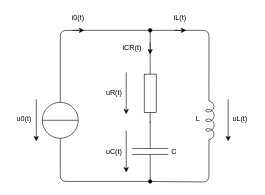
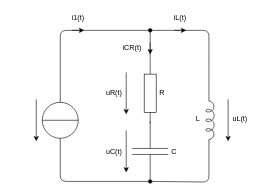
node "i0(t)": label "i0(t)" -> "i1(t)"
node "R": added
node "u0(t)": removed
